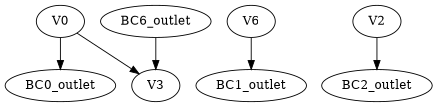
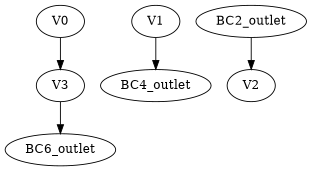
node "V6": label "V6" -> "V1"
edge "BC6_outlet" -> "V3": reversed
edge "V2" -> "BC2_outlet": reversed
node "BC0_outlet": removed
node "BC1_outlet": label "BC1_outlet" -> "BC4_outlet"
